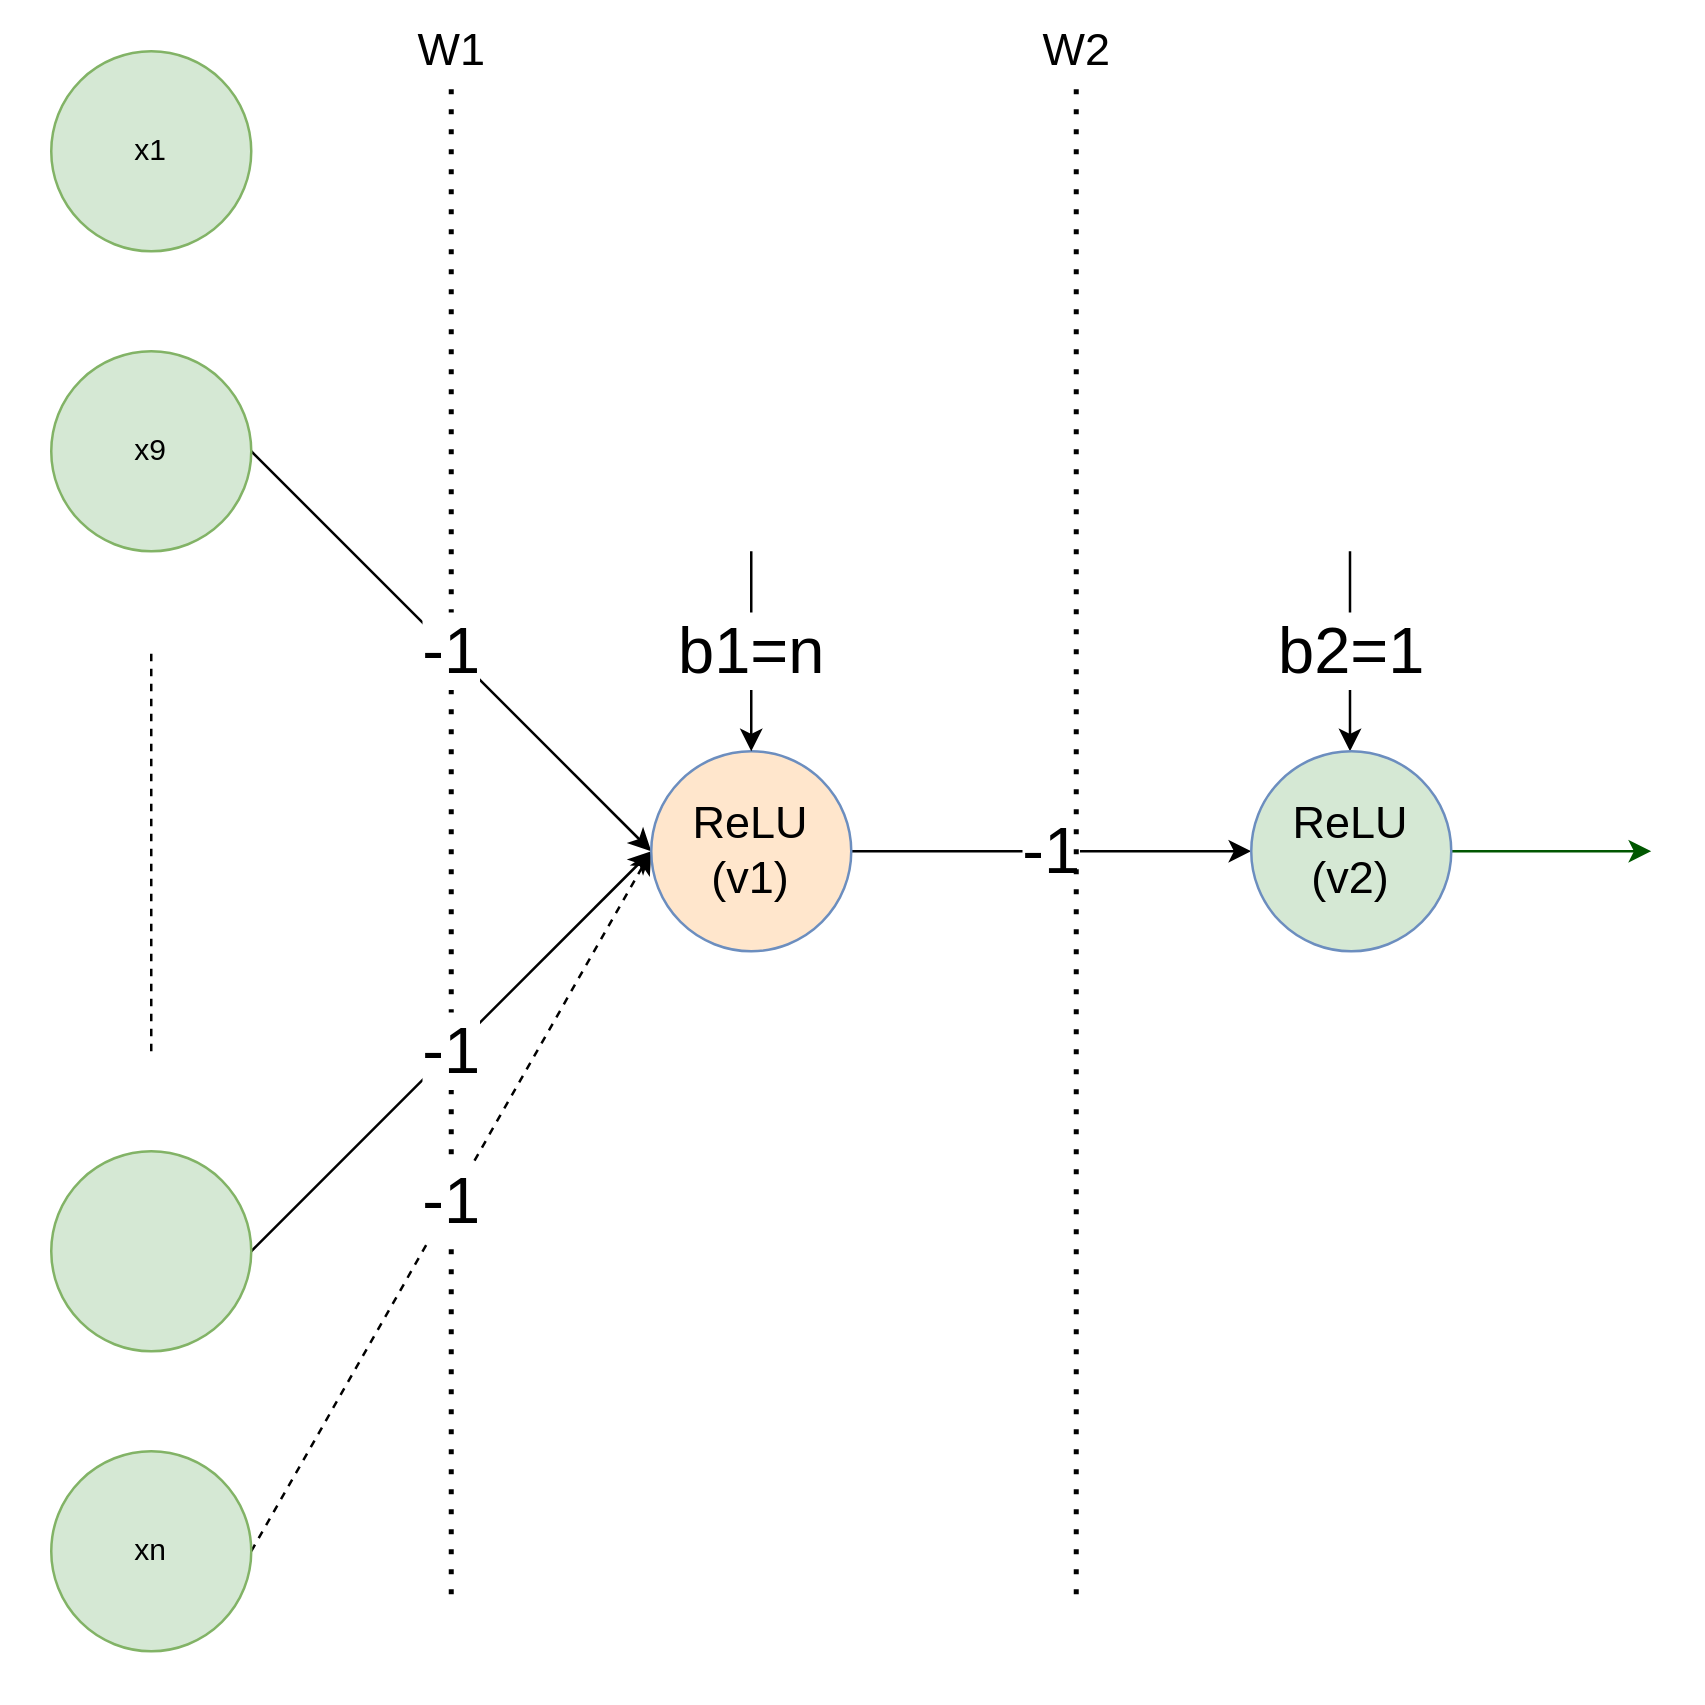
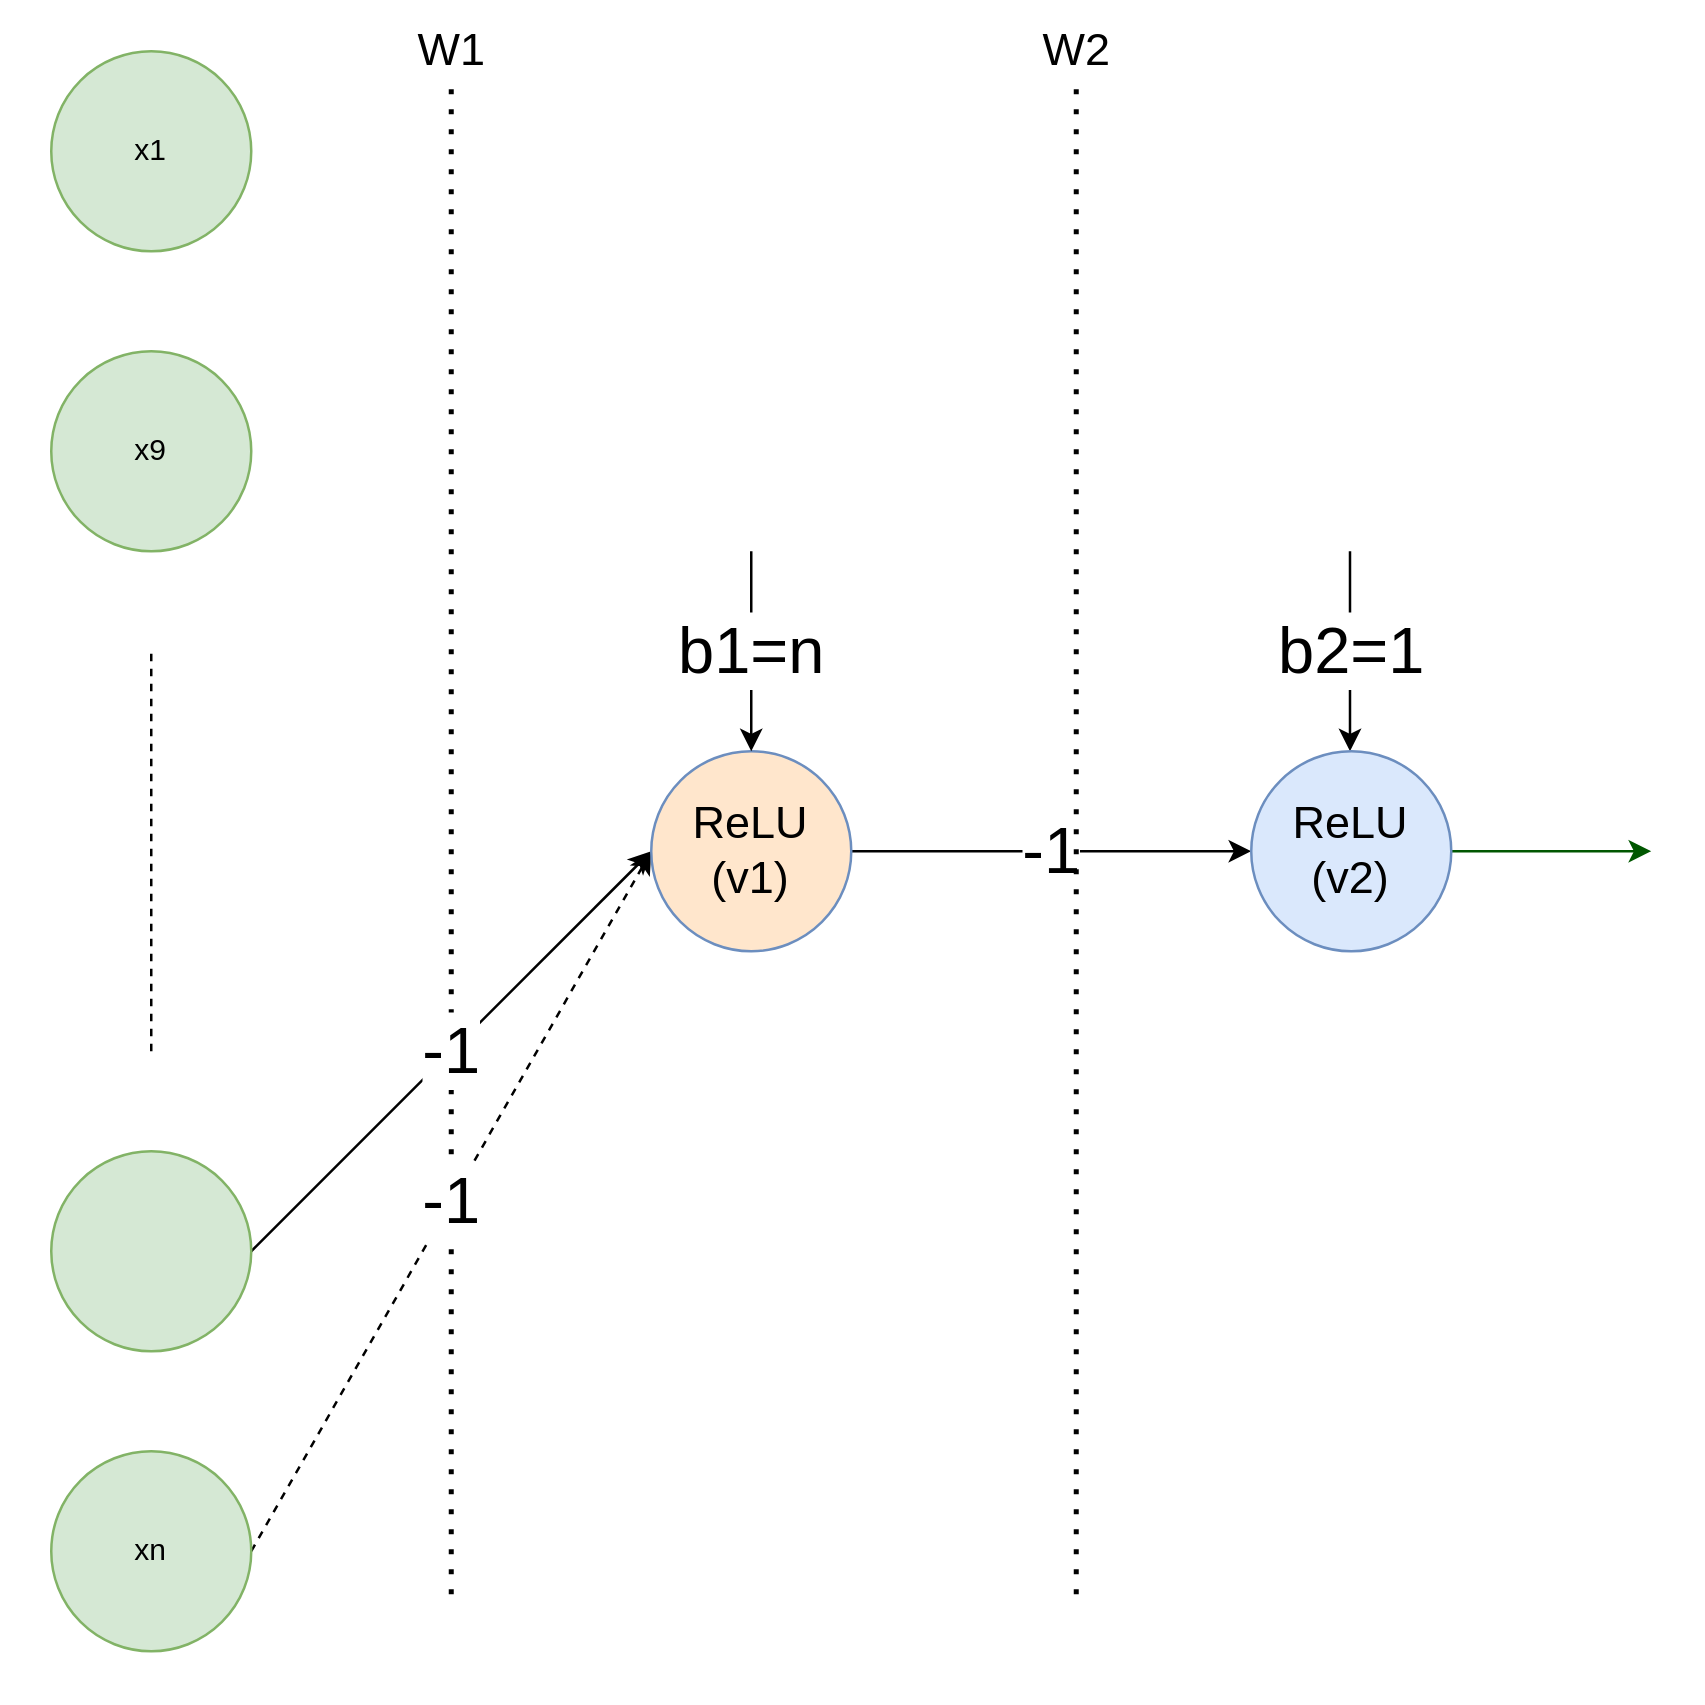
edge "x9" -> "ReLU (v1)": removed, label "-1"
node "ReLU (v2)": fillcolor #d5e8d4 -> #dae8fc
